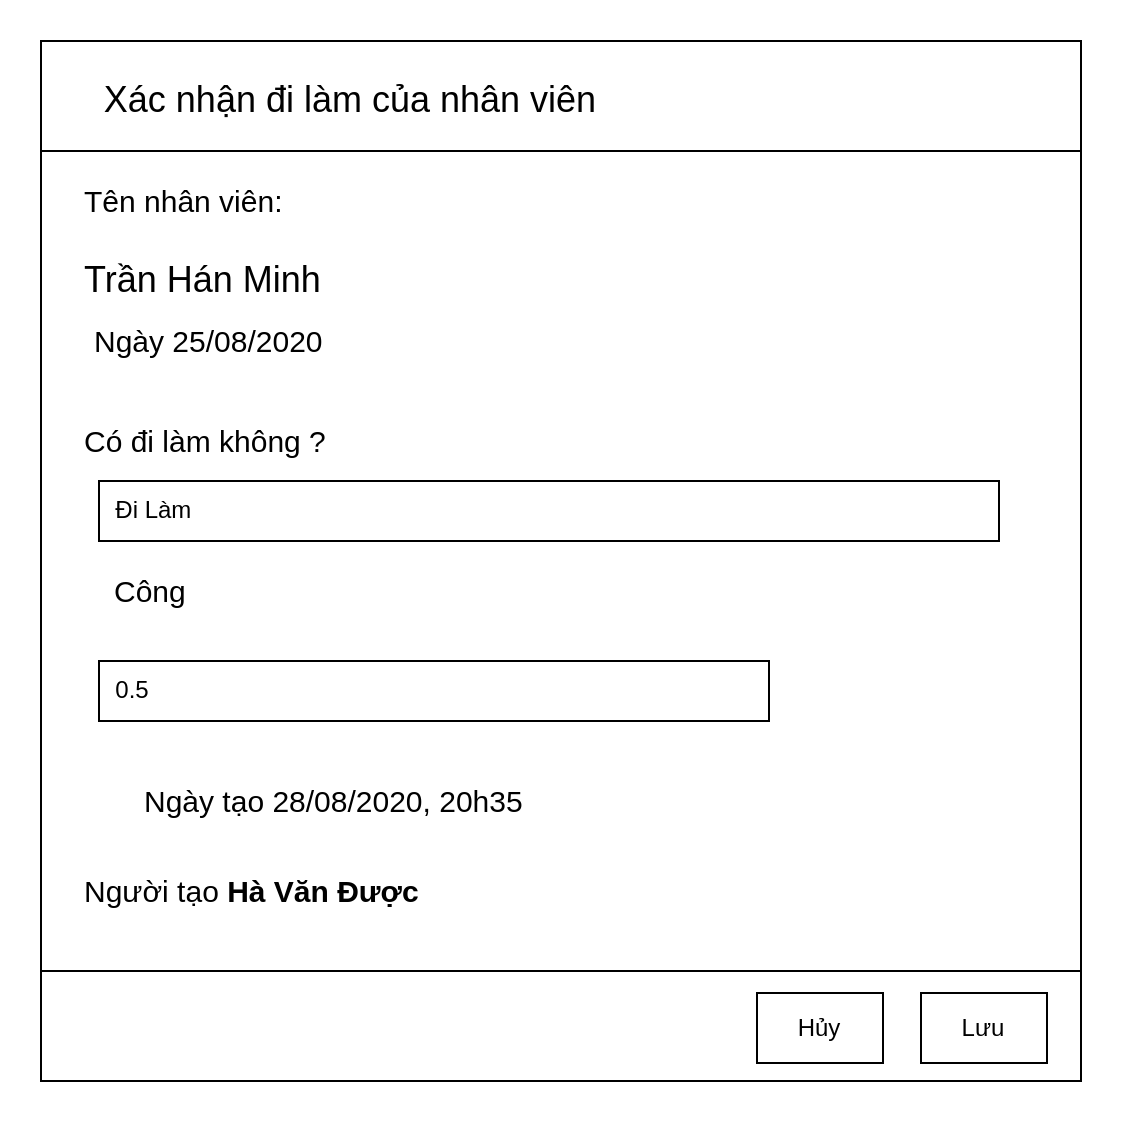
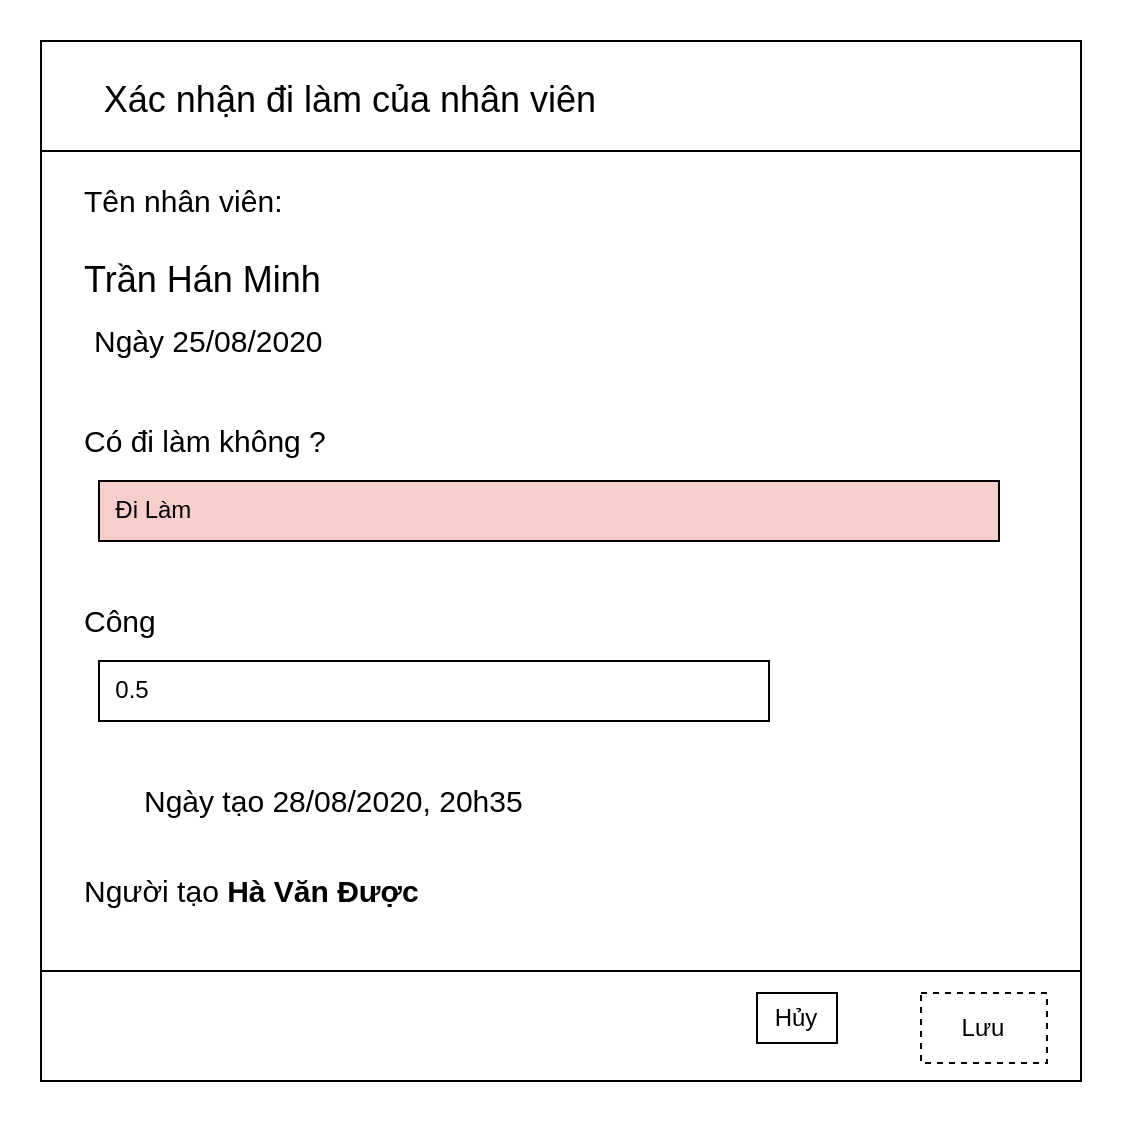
node "Đi Làm": fillcolor #ffffff -> #f8cecc
node "Công": moved (271, 591) -> (241, 621)
node "Hủy": size 126x70 -> 80x50
node "Lưu": style solid -> dashed
